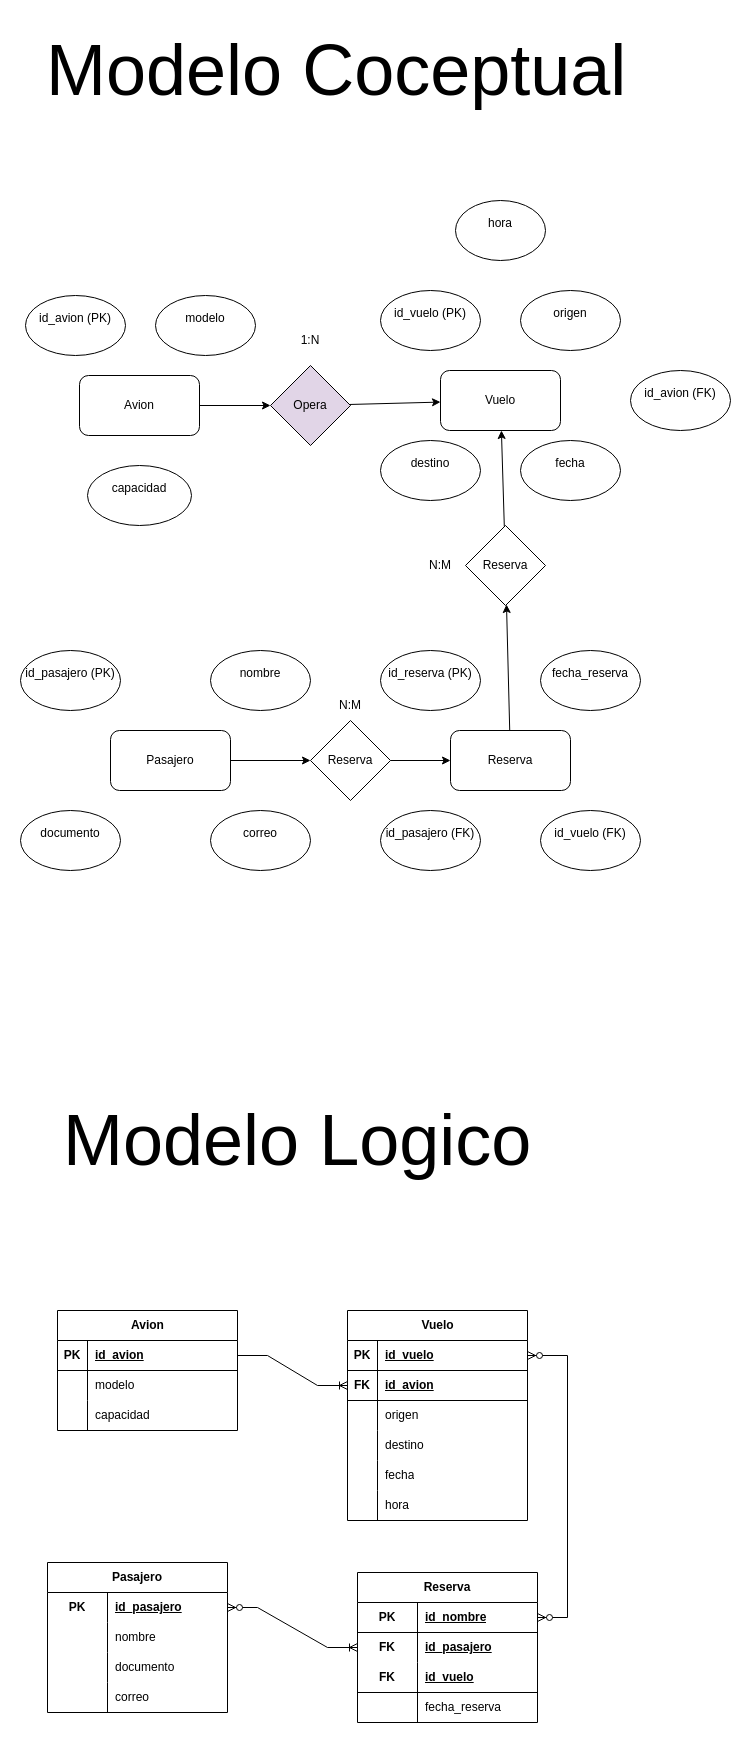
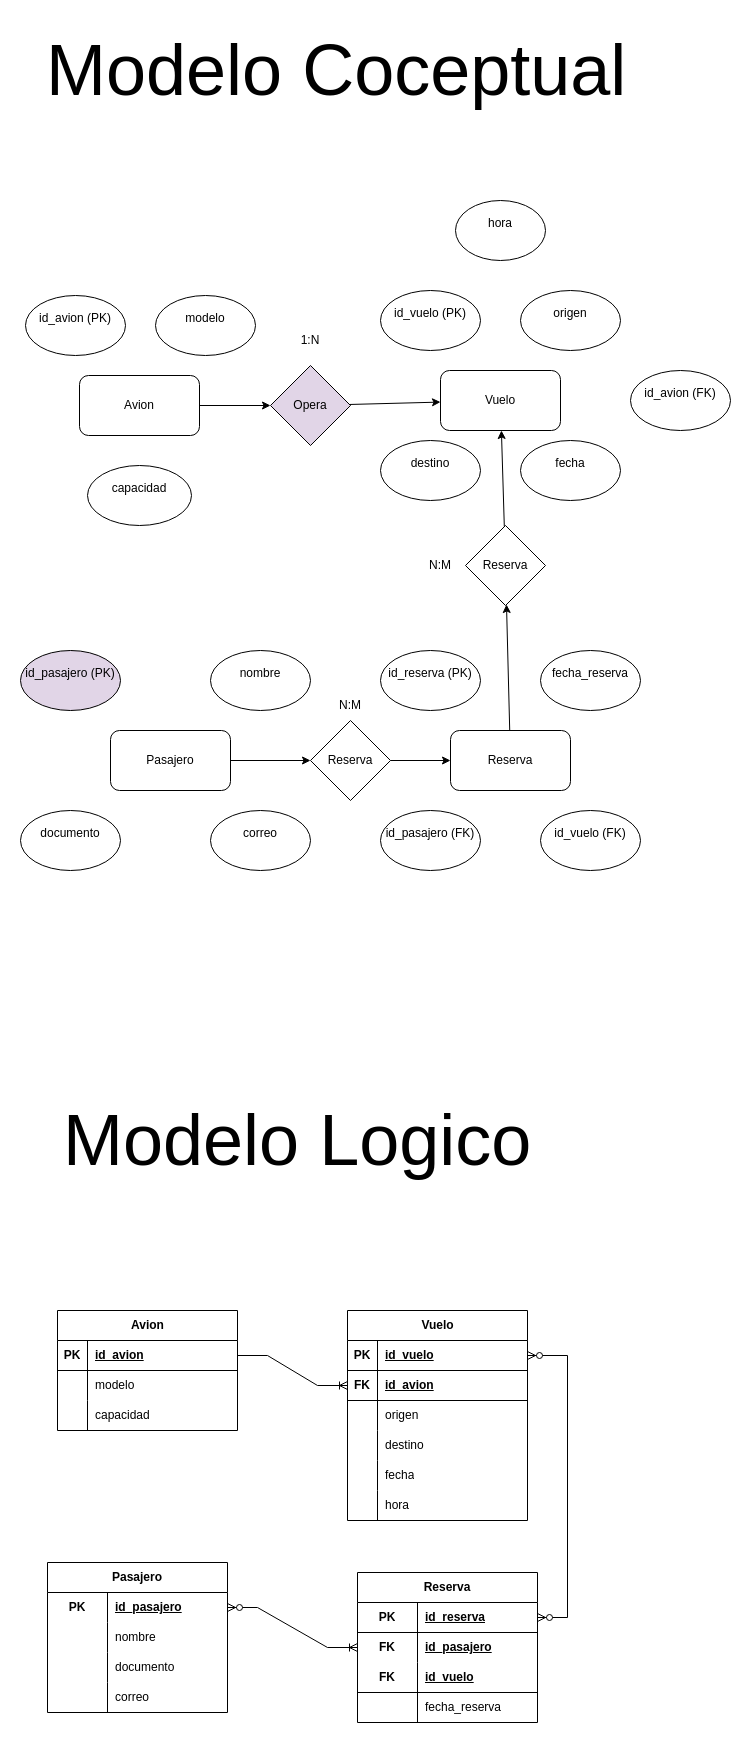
node "id_pasajero (PK)": fillcolor #ffffff -> #e1d5e7
node "id_nombre": label "id_nombre" -> "id_reserva"
